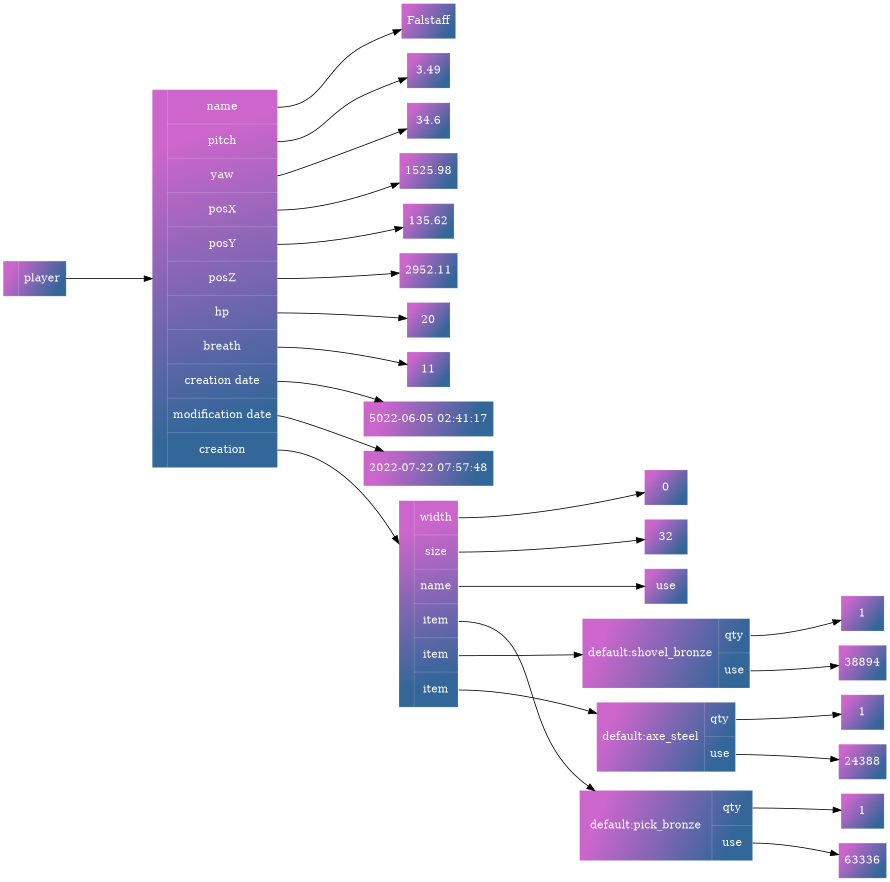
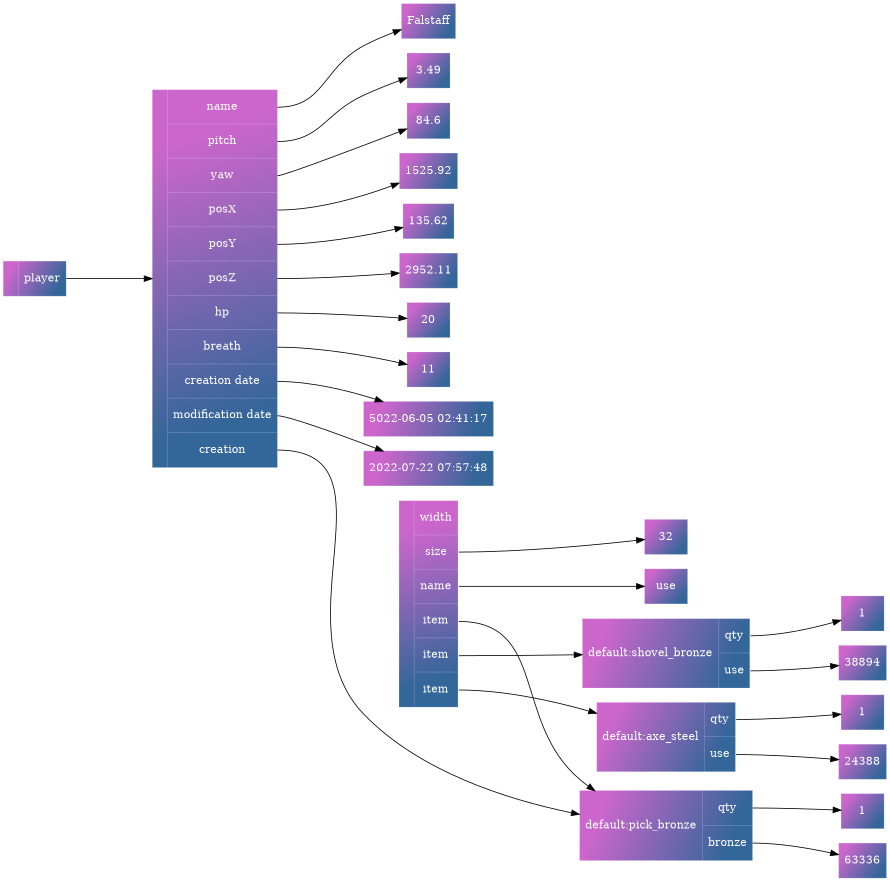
node "34.6": label "34.6" -> "84.6"
node "1525.98": label "1525.98" -> "1525.92"
edge "name" -> "width": now "name" -> "default:pick_bronze"
node "0": removed
node "default:pick_bronze": text "use" -> "bronze"
